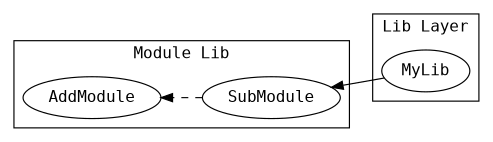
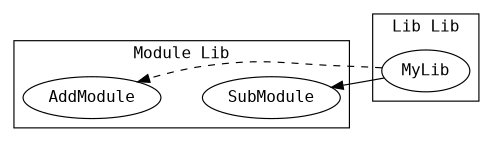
cluster "Lib Layer": label "Lib Layer" -> "Lib Lib"
edge "SubModule" -> "AddModule": now "MyLib" -> "AddModule"
